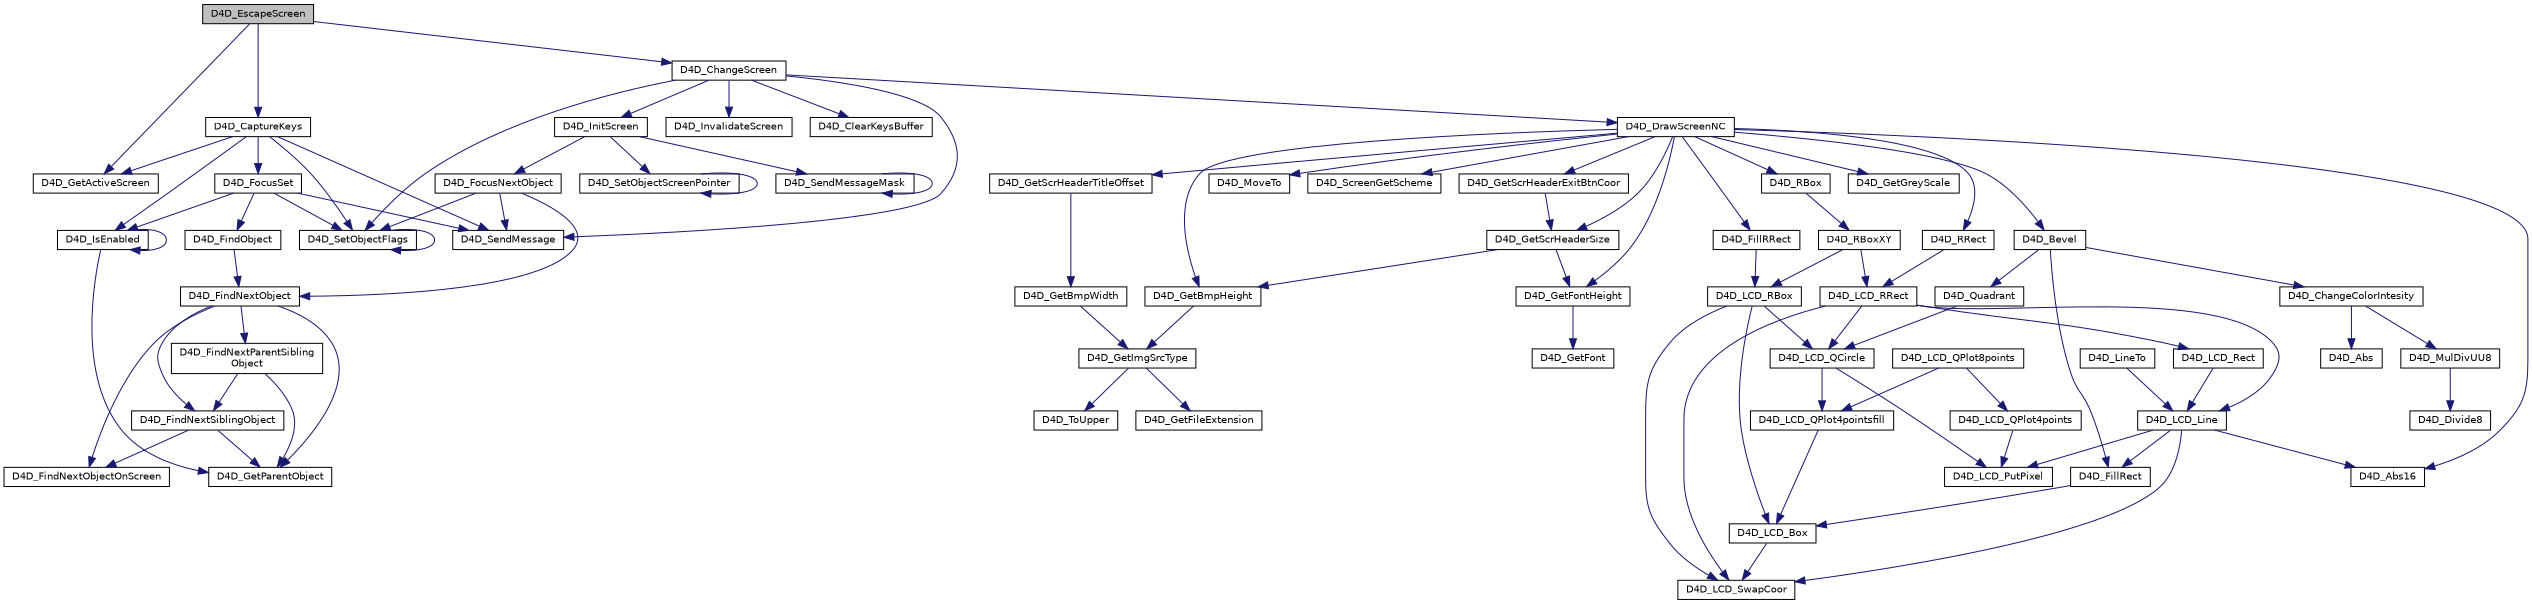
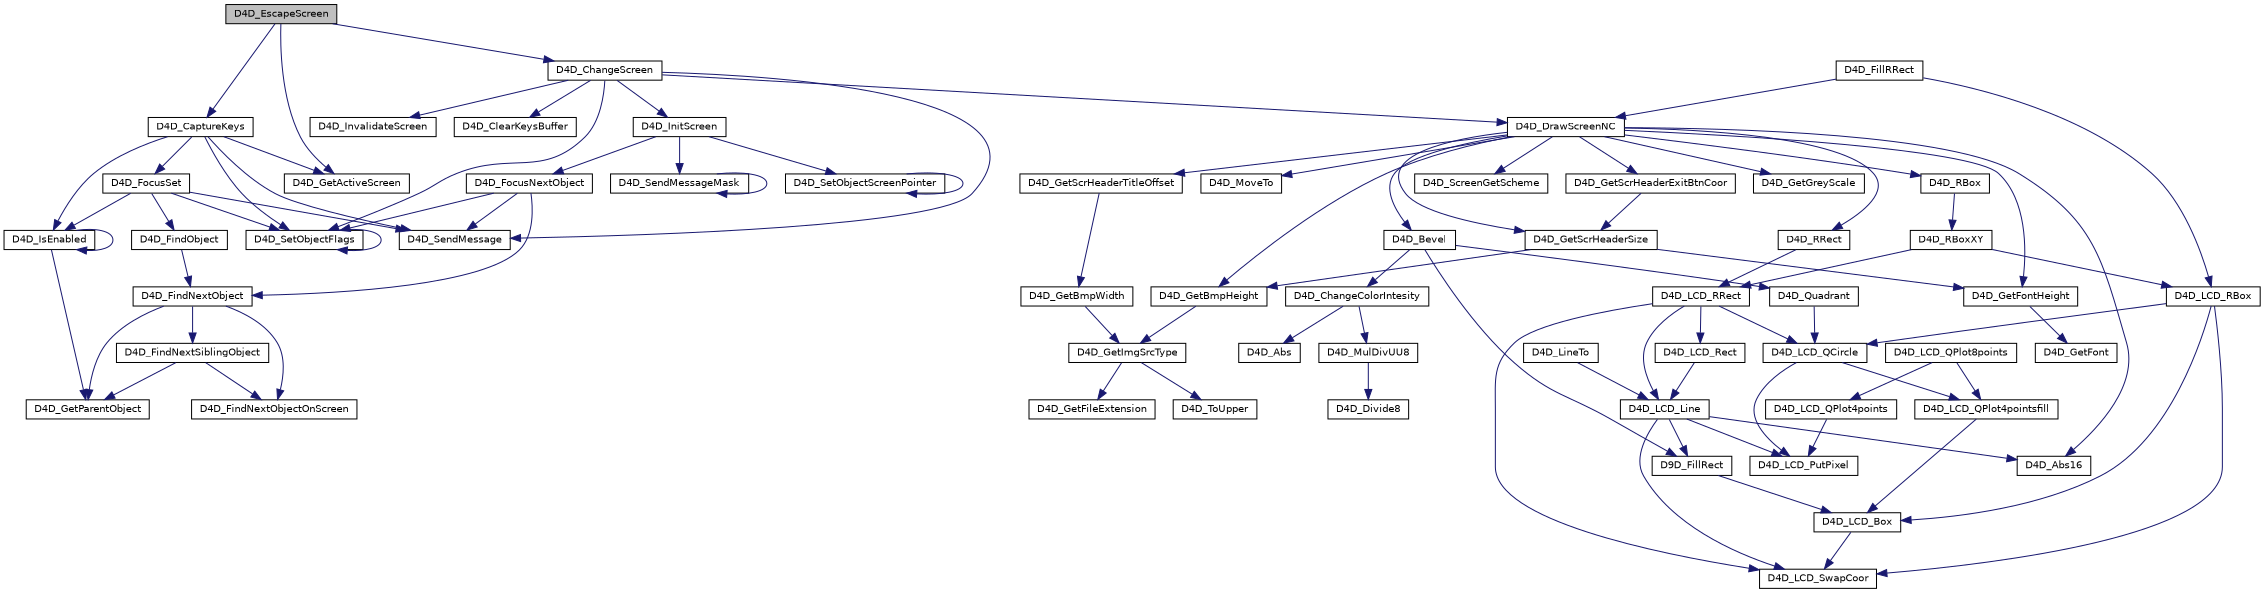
edge "D4D_DrawScreenNC" -> "D4D_FillRRect": reversed
node "D4D_FindNextParentSibling Object": removed
node "D4D_FillRect": label "D4D_FillRect" -> "D9D_FillRect"
